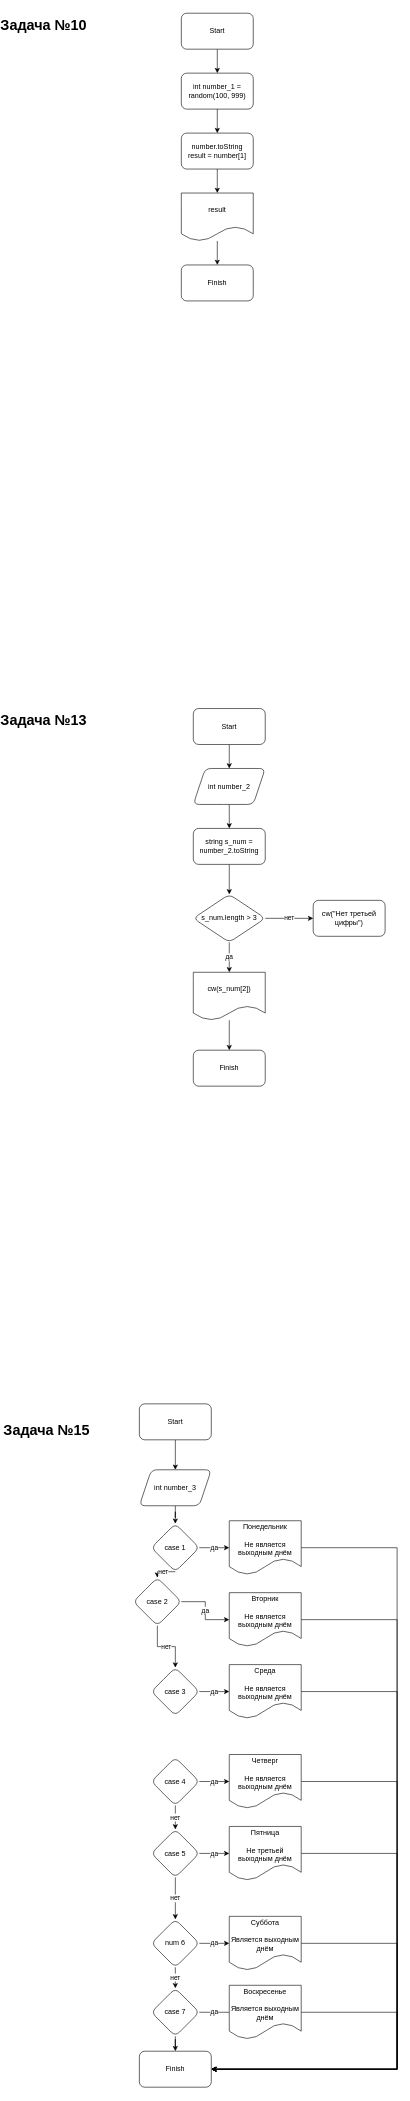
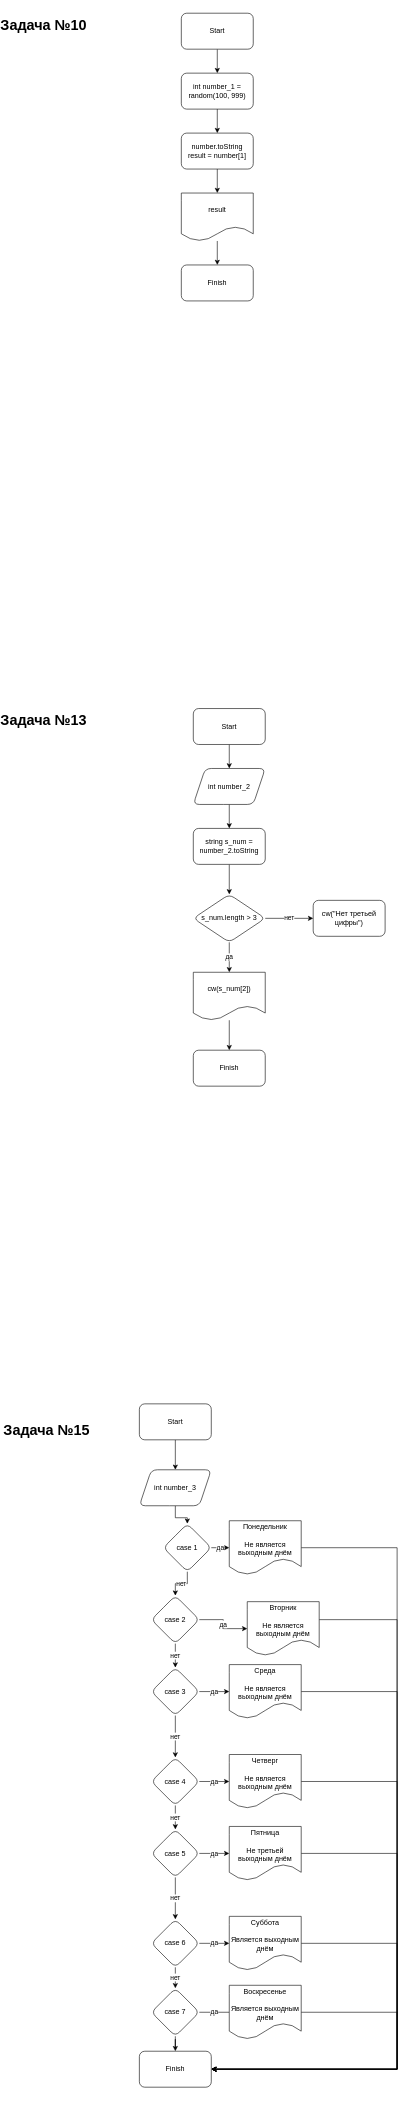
node "case 1": moved (176, 1548) -> (188, 1548)
node "case 2": moved (158, 1602) -> (176, 1620)
node "Вторник Не является выходным днём": moved (266, 1620) -> (284, 1629)
edge "case 3" -> "case 4": added, label "нет"
node "num 6": label "num 6" -> "case 6"
